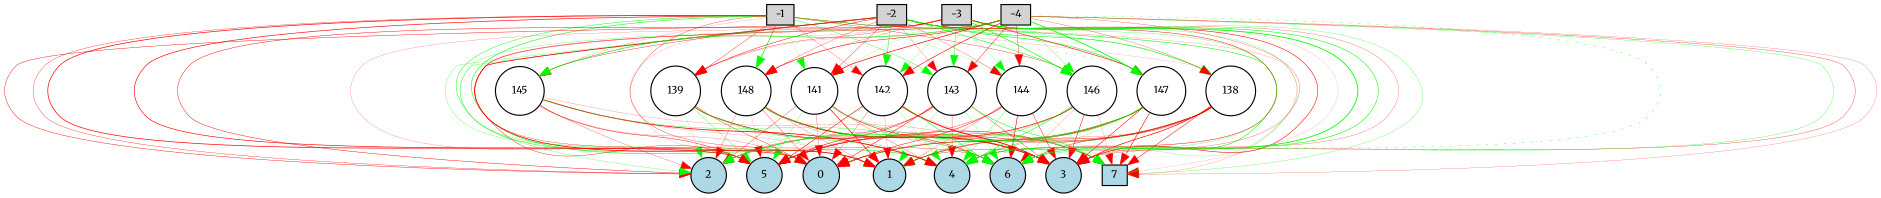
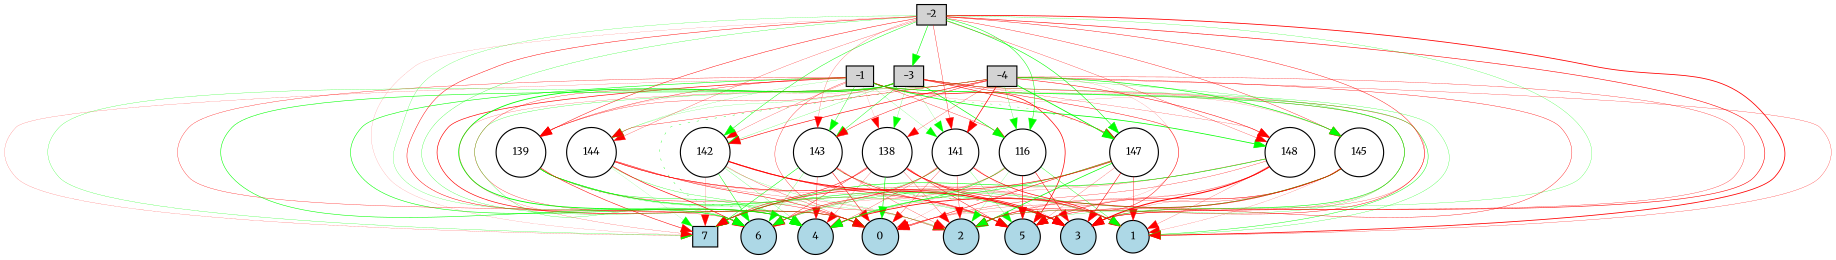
edge "-2" -> "138": now "-2" -> "-3"
node "146": label "146" -> "116"
edge "143" -> "3": style solid -> dotted
edge "141" -> "3": color green -> red
